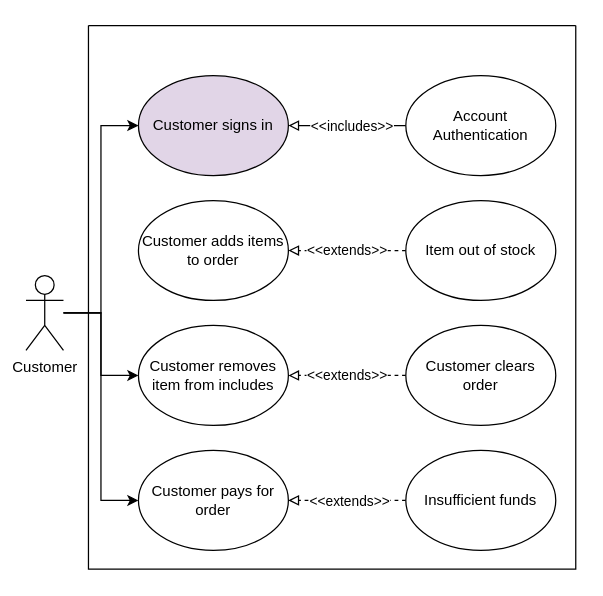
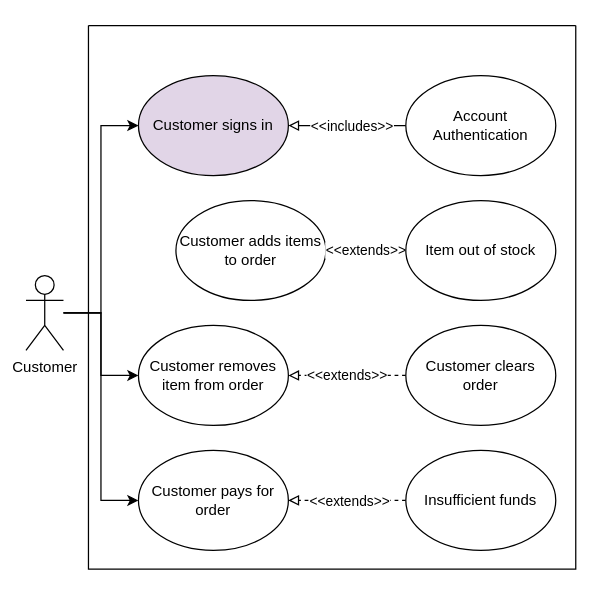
node "Customer adds items to order": moved (213, 251) -> (251, 251)
node "Customer removes item from includes": label "Customer removes item from includes" -> "Customer removes item from order"
